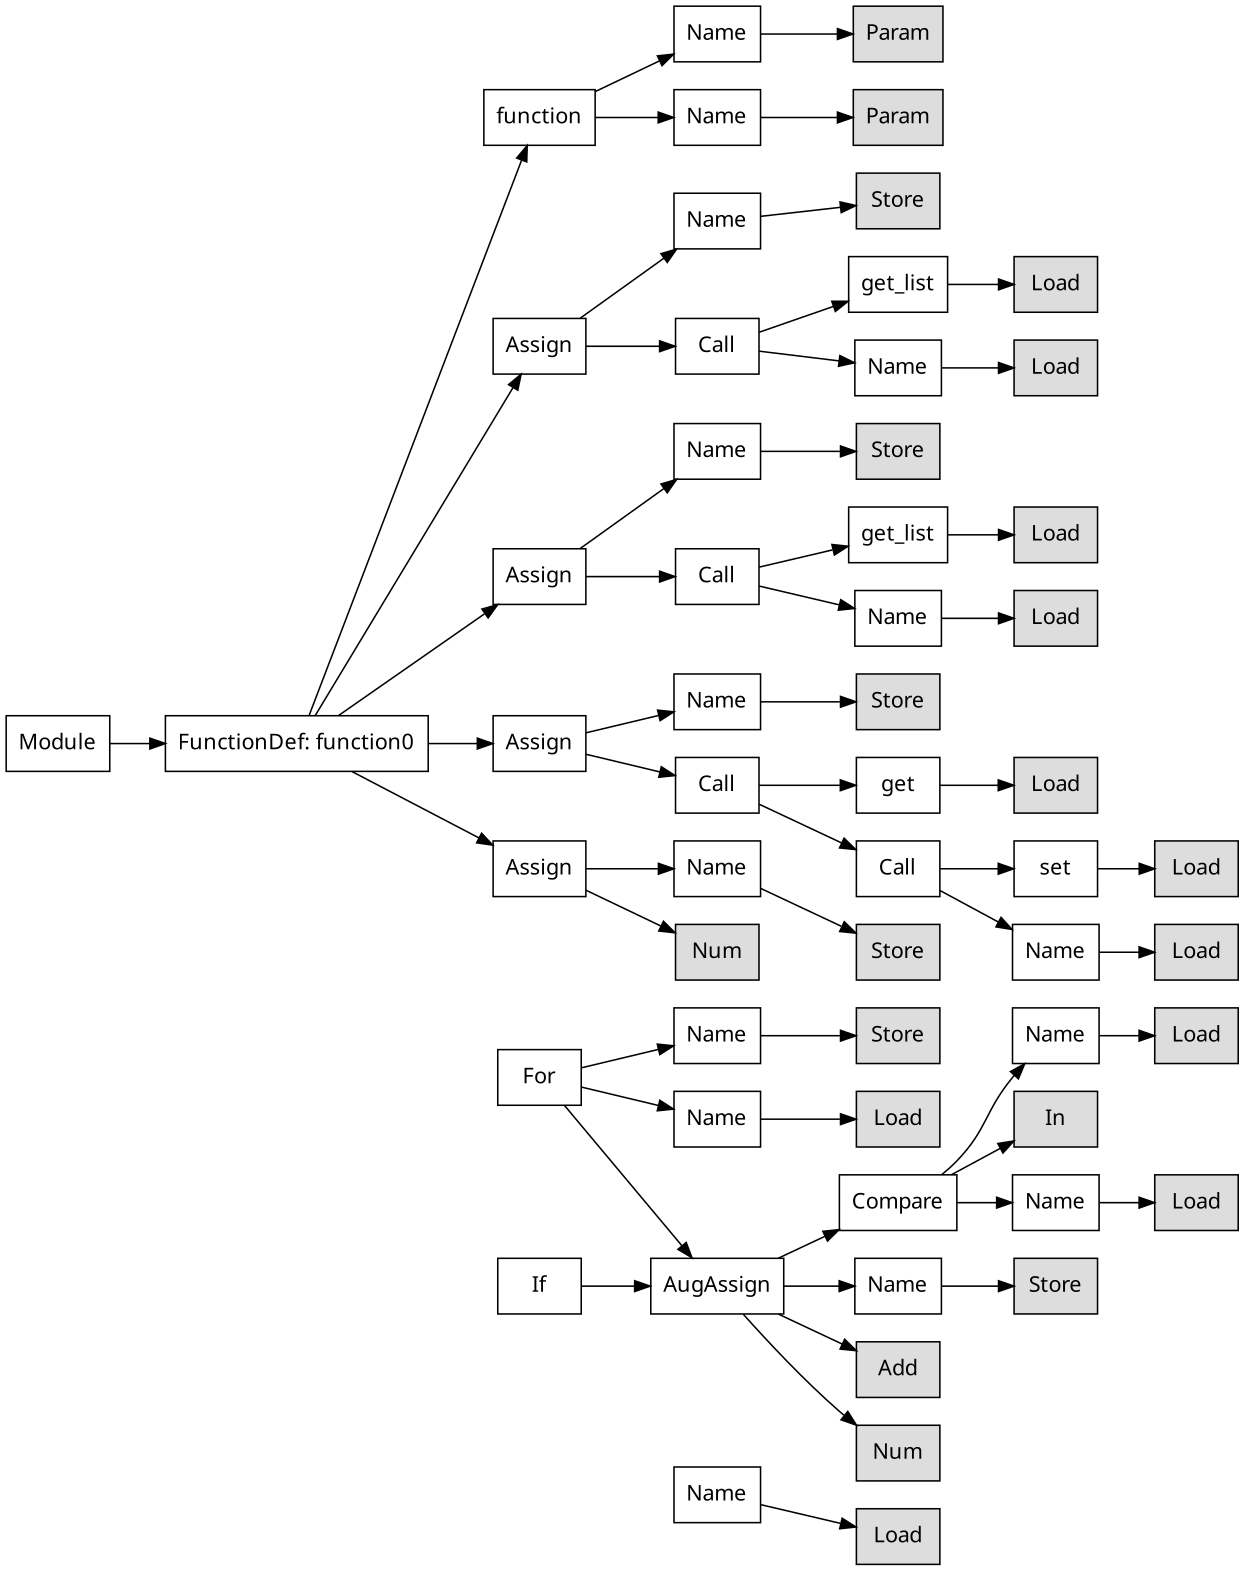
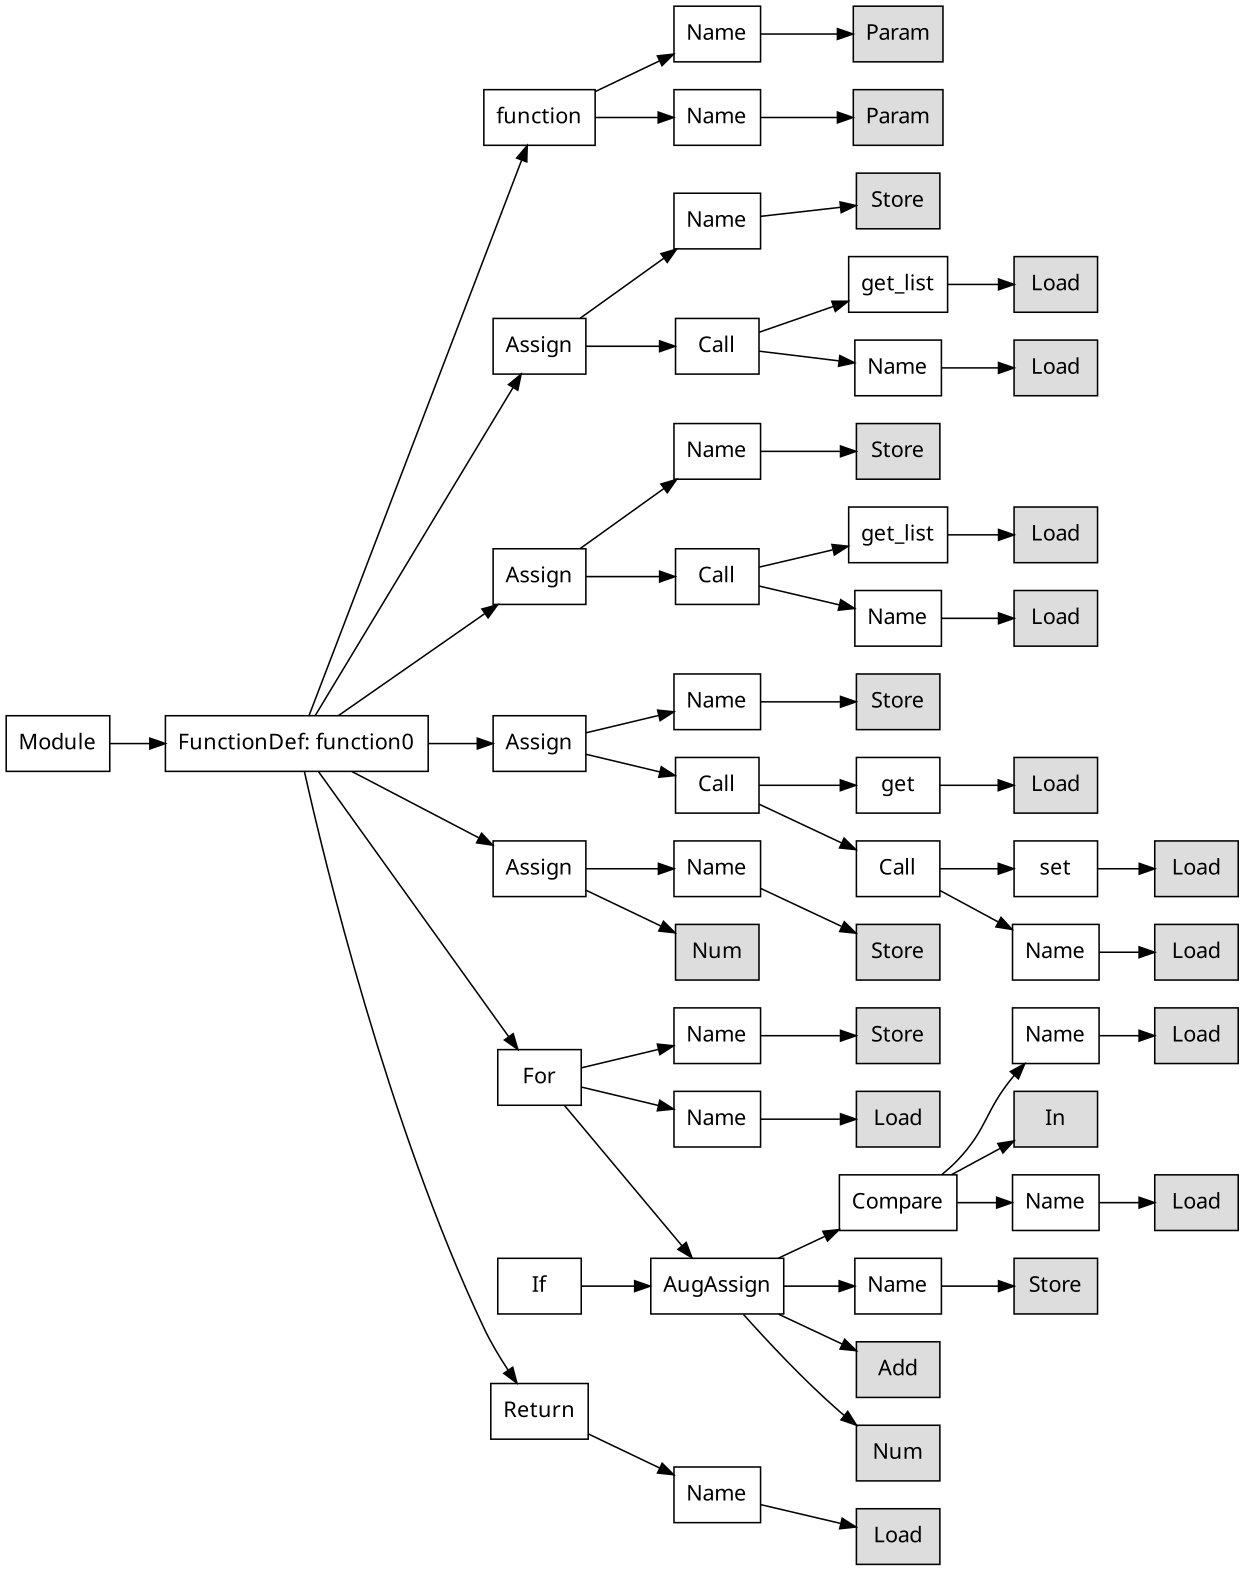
edge "FunctionDef: function0" -> "For": added
node "Return": added
